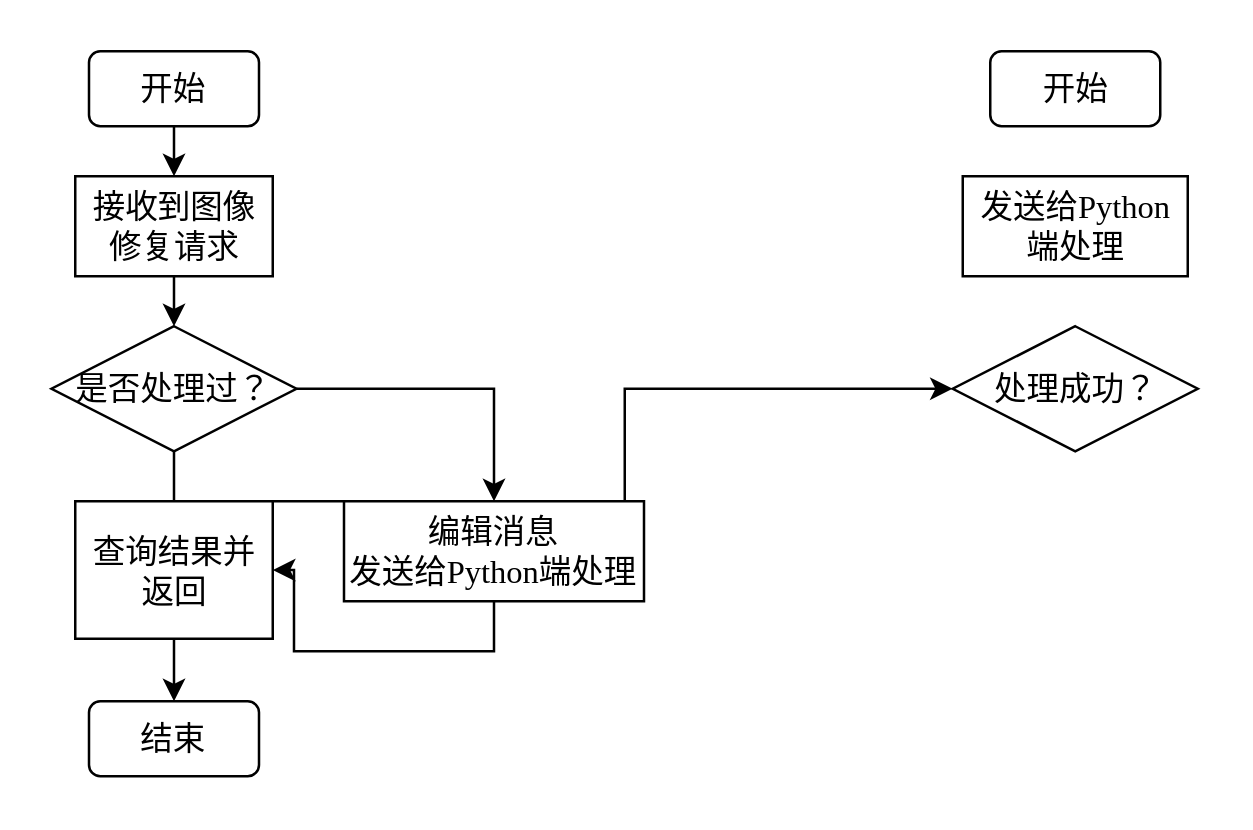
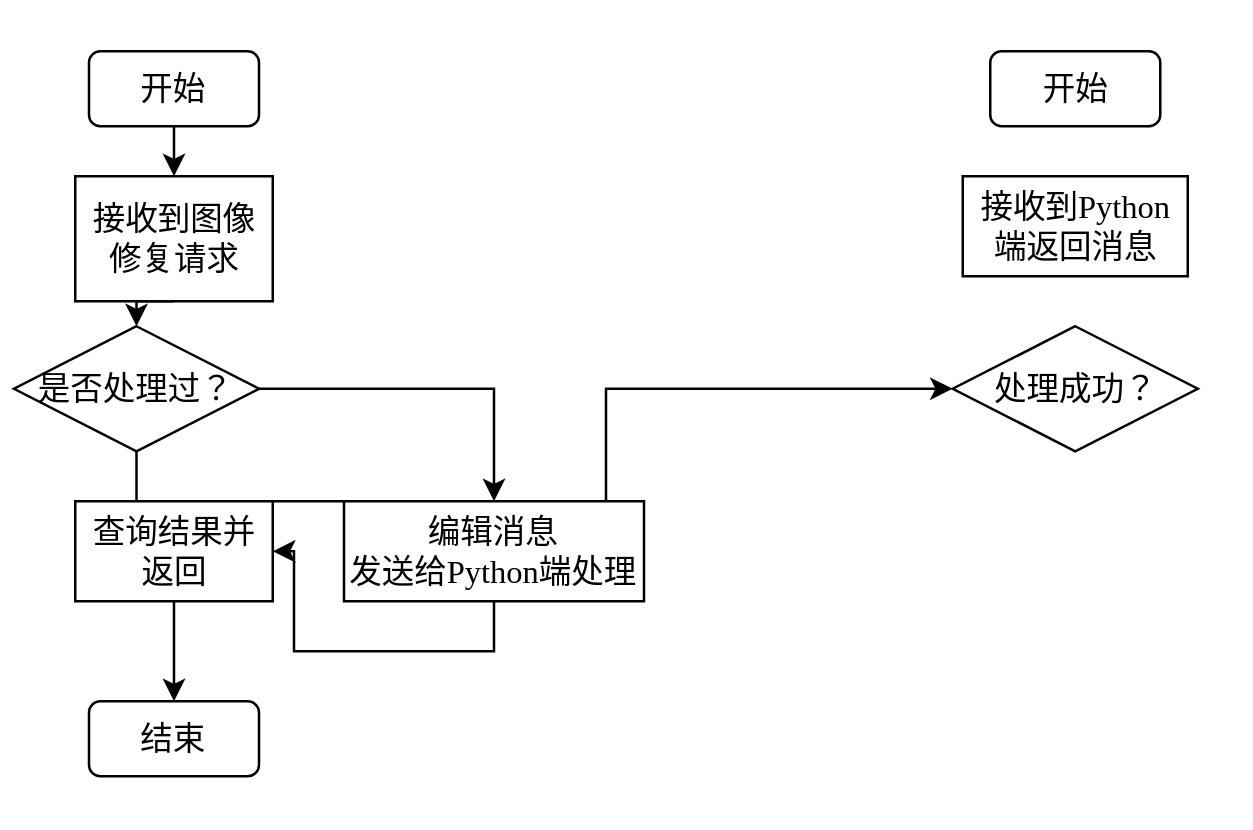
node "接收到图像修复请求": size 198x100 -> 198x125
node "发送给Python端处理": label "发送给Python端处理" -> "接收到Python端返回消息"
node "是否处理过？": moved (174, 389) -> (136, 389)
node "查询结果并返回": size 198x138 -> 198x100
